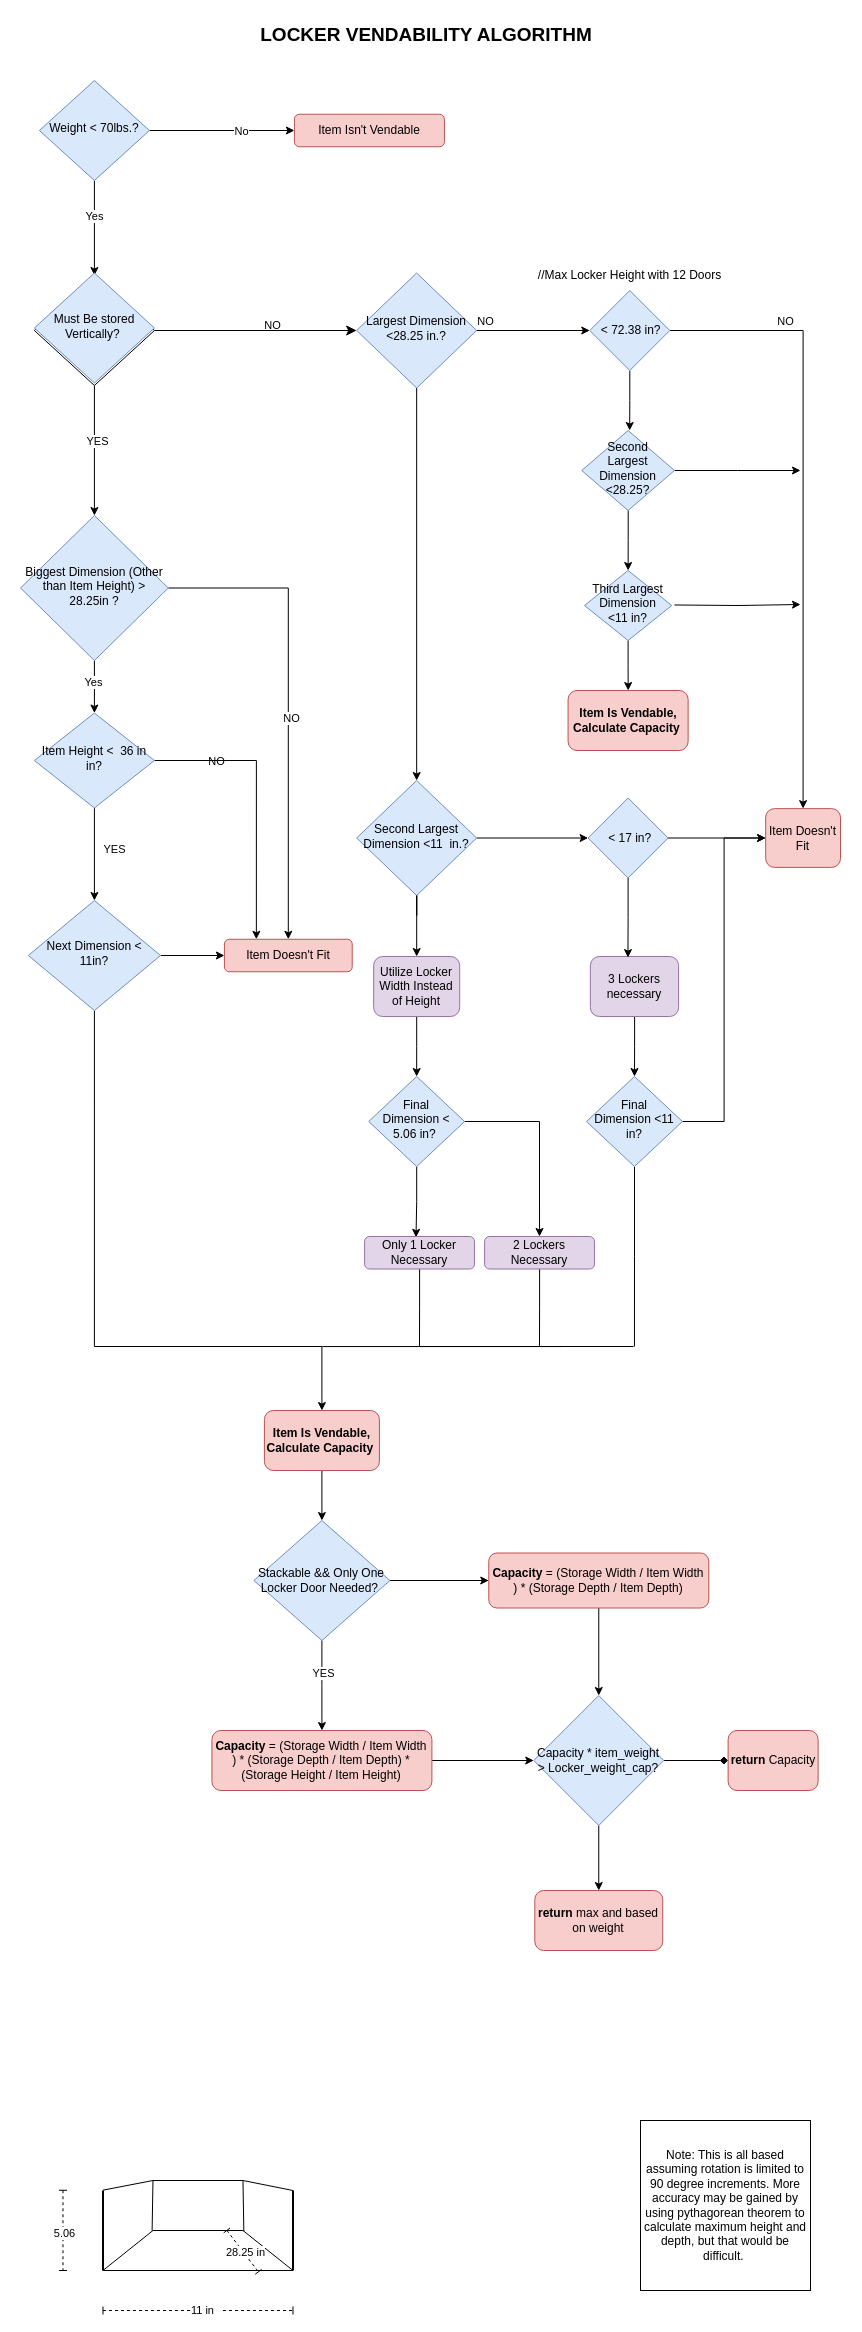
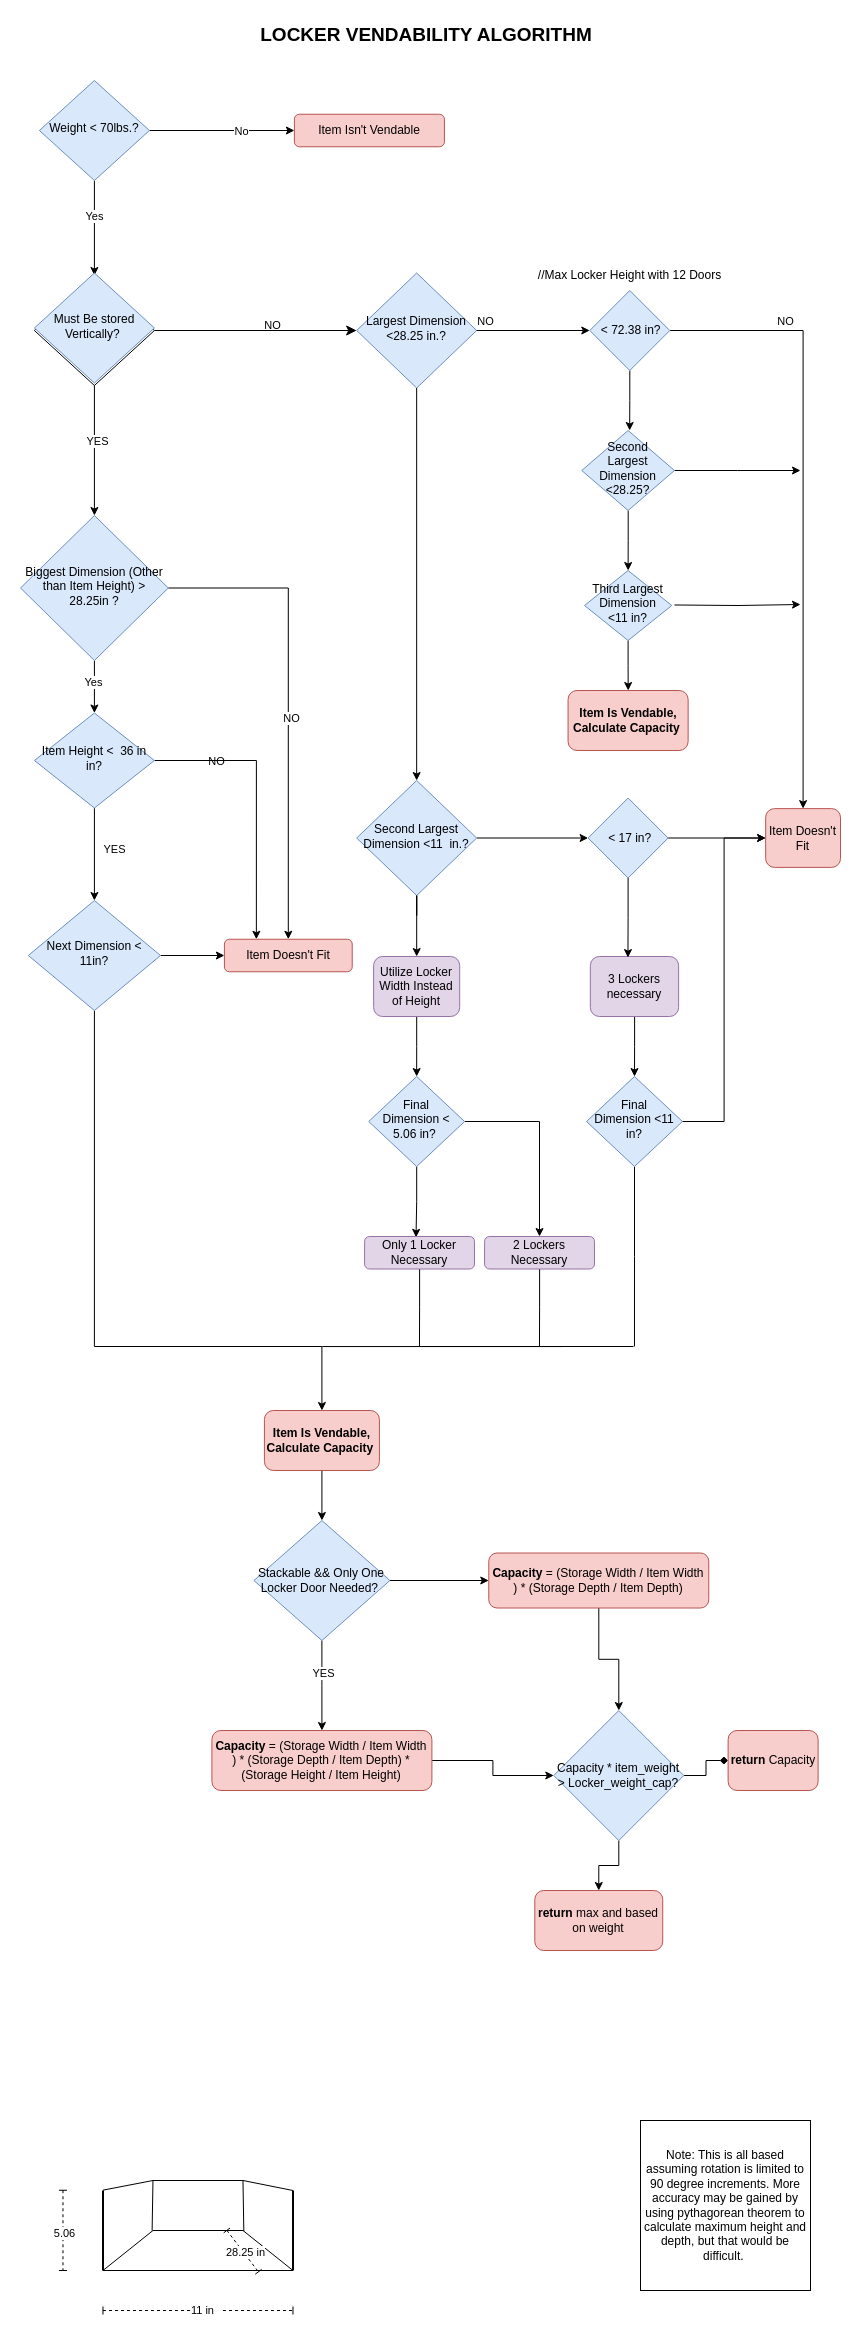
node "Capacity * item_weight > Locker_weight_cap?": moved (599, 1761) -> (619, 1776)
